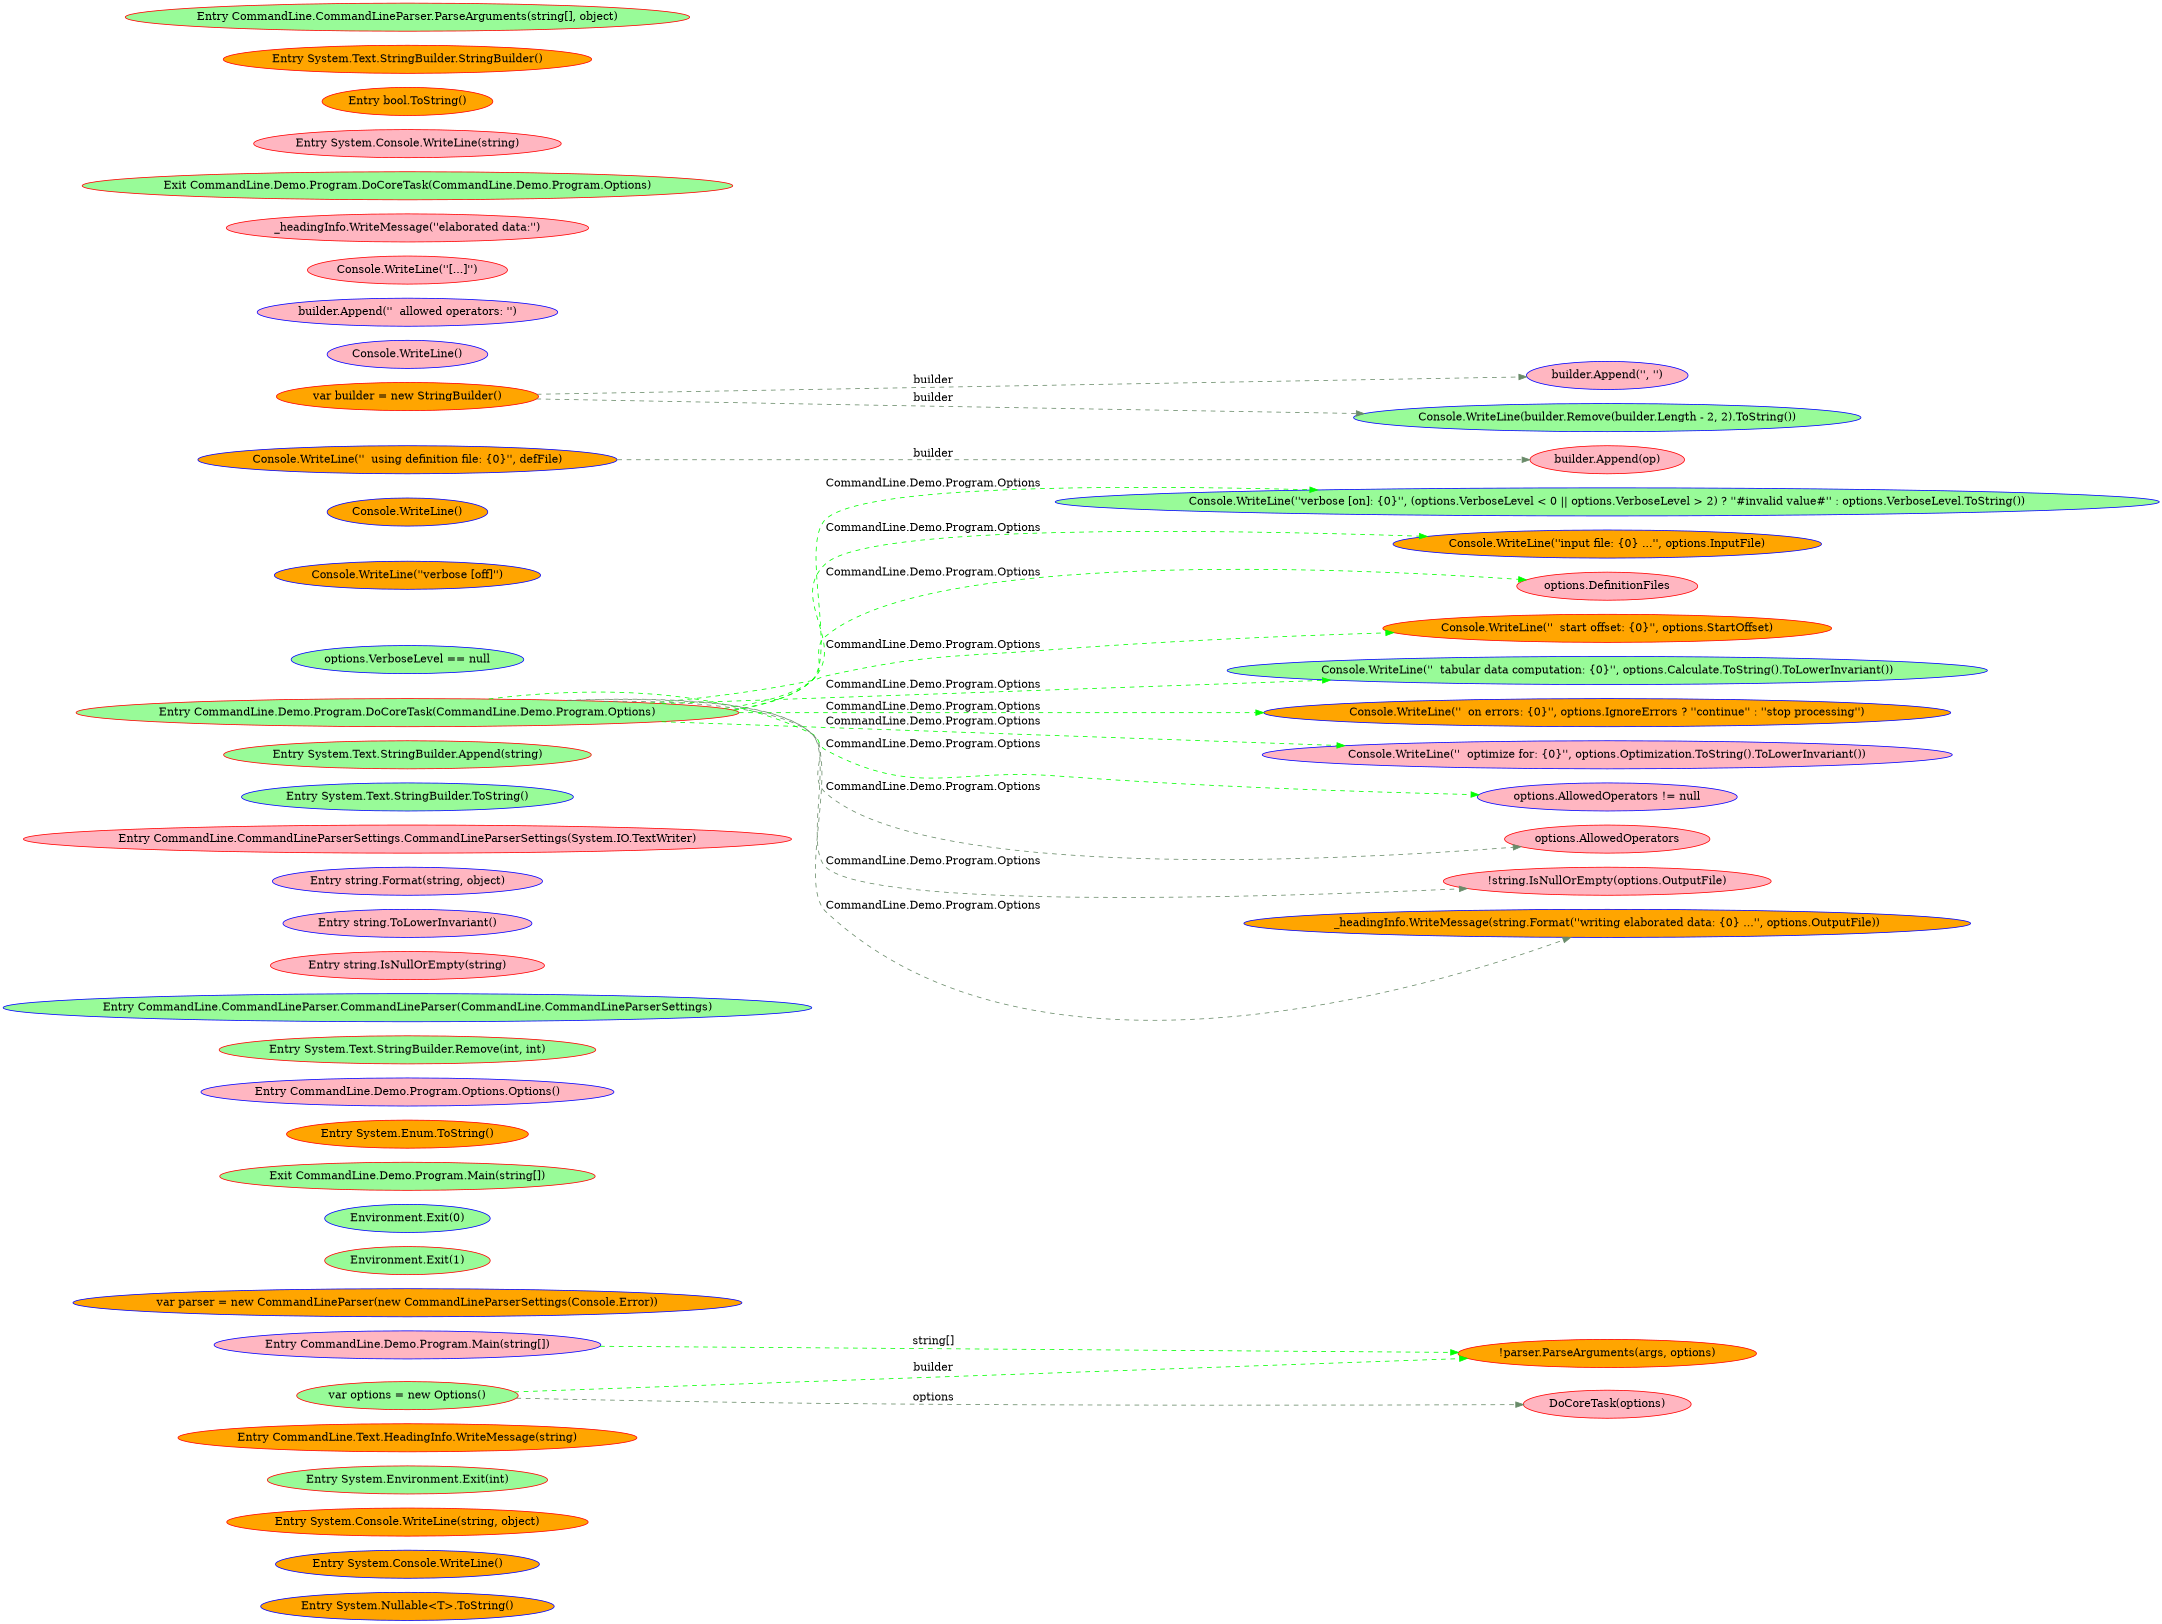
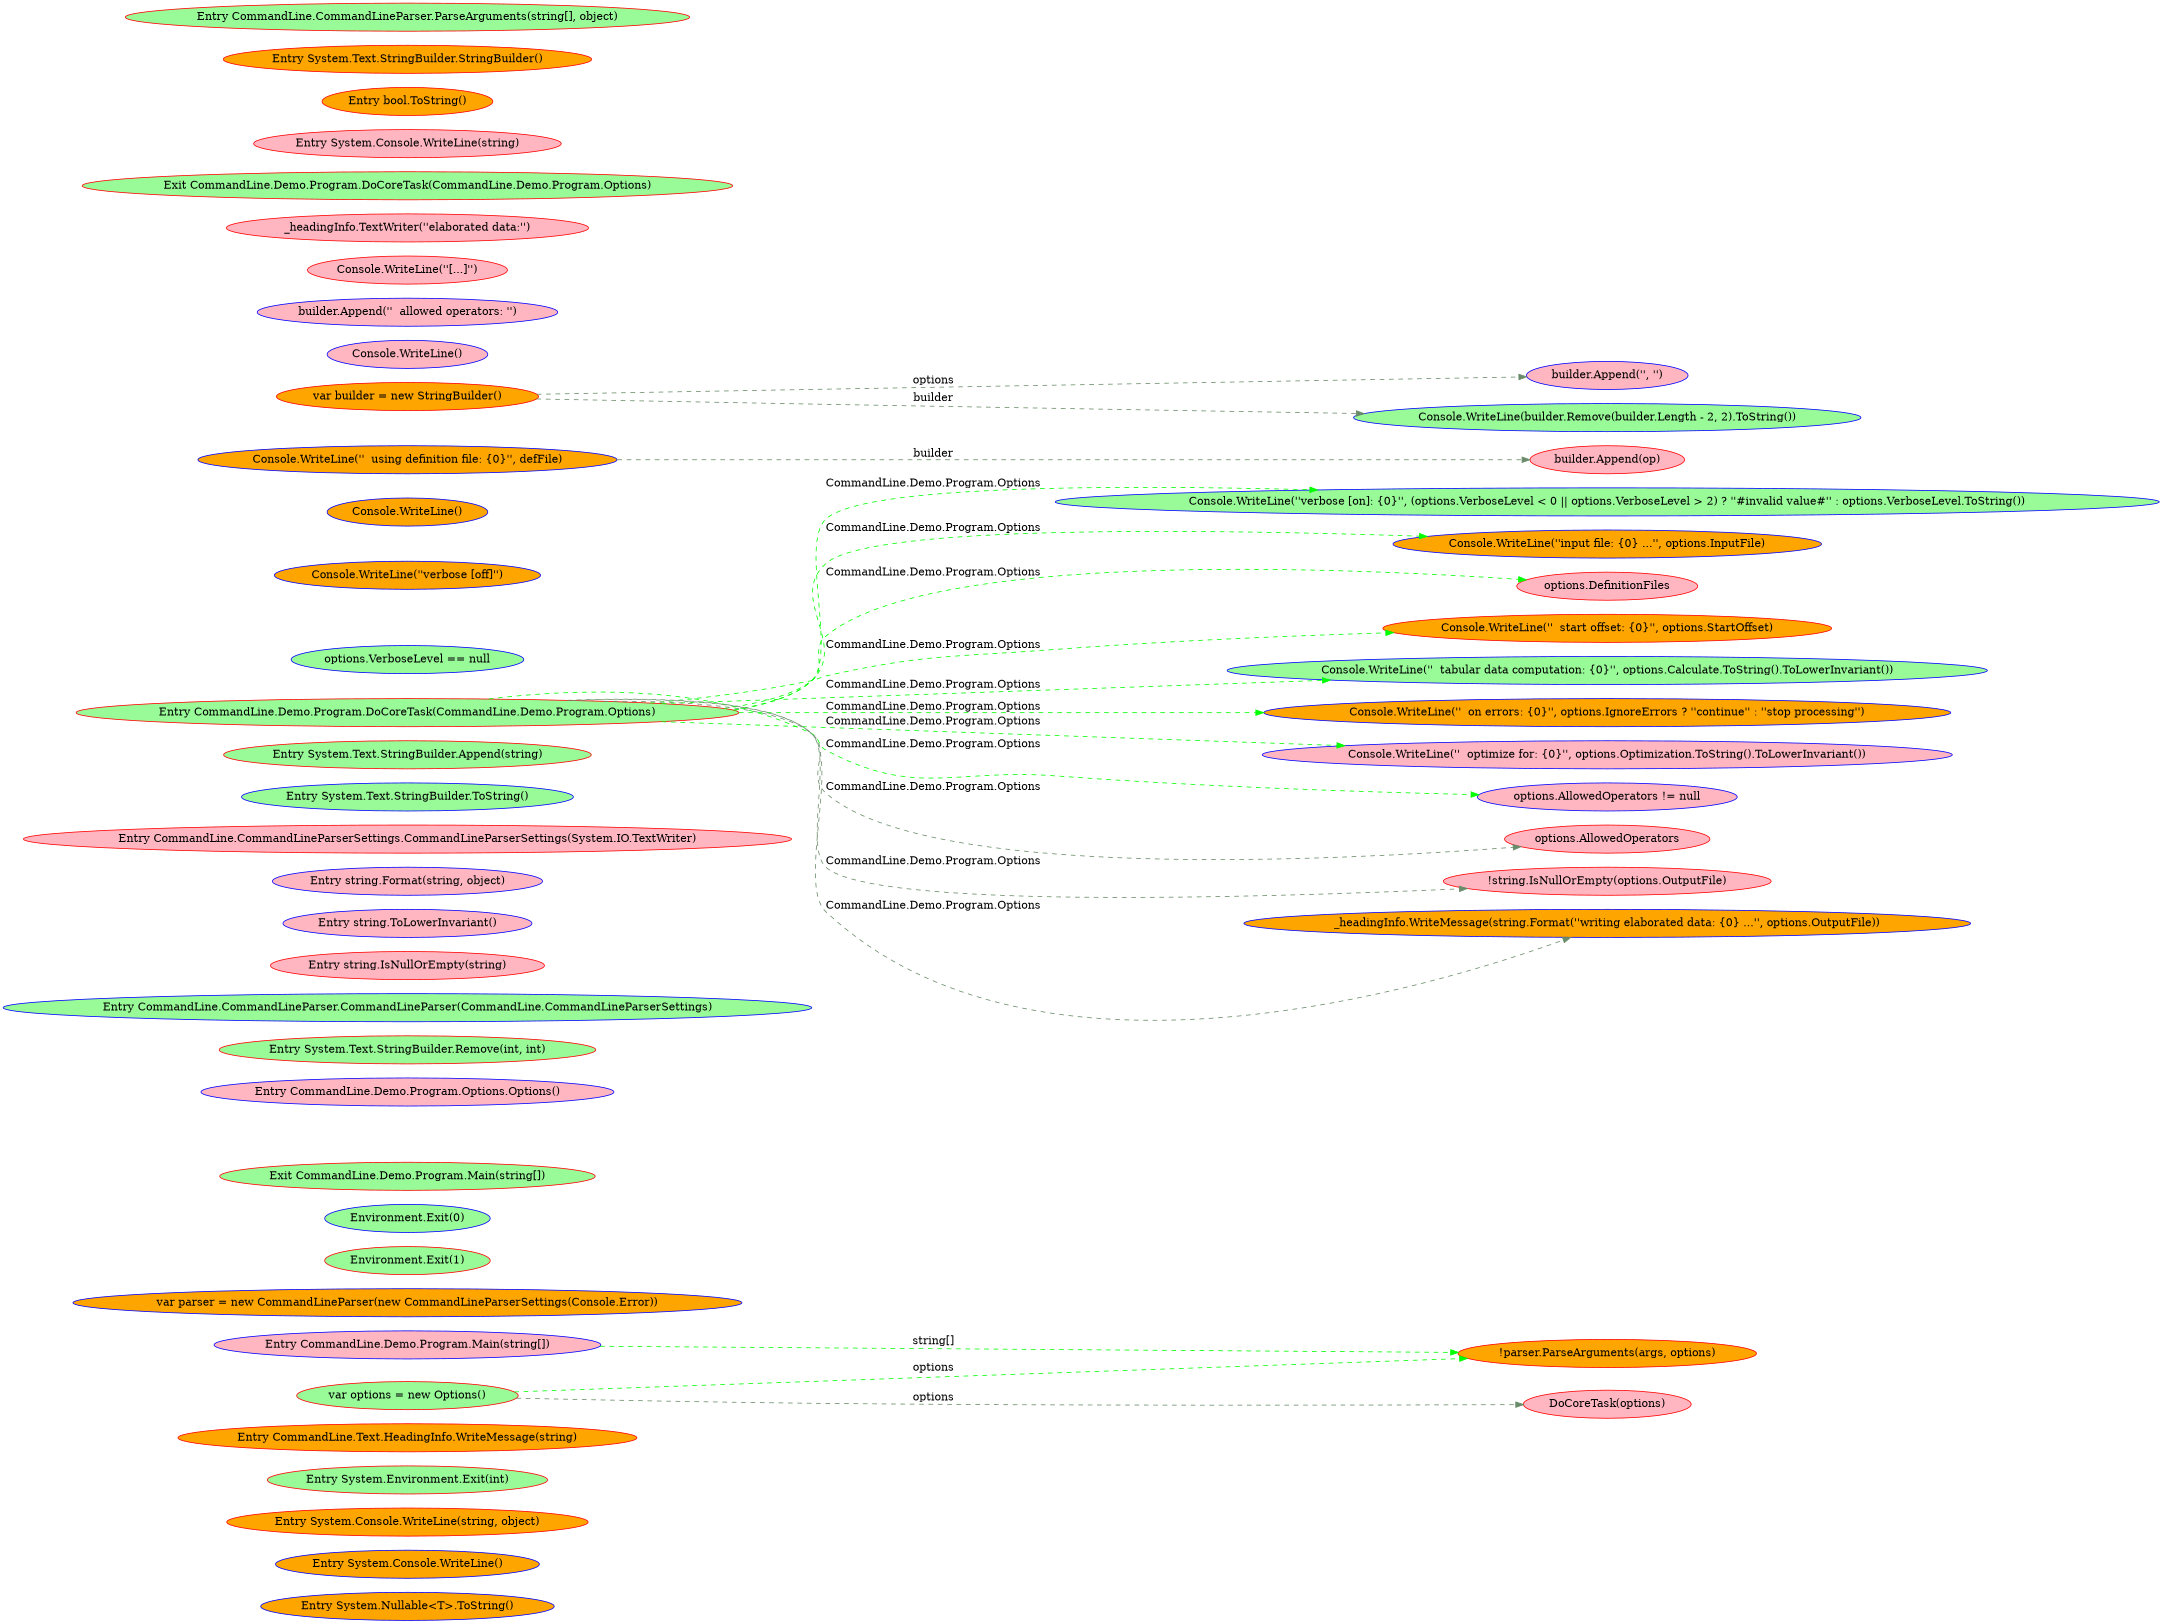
node "_headingInfo.WriteMessage(''elaborated data:'')": label "_headingInfo.WriteMessage(''elaborated data:'')" -> "_headingInfo.TextWriter(''elaborated data:'')"
edge "var builder = new StringBuilder()" -> "builder.Append('', '')": label "builder" -> "options"
node "Entry System.Enum.ToString()": removed
edge "var options = new Options()" -> "!parser.ParseArguments(args, options)": label "builder" -> "options"
